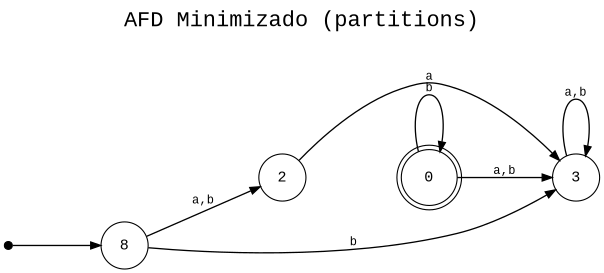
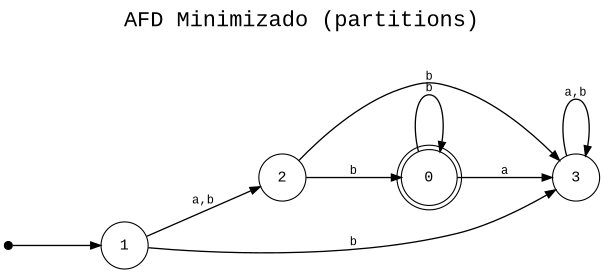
edge "2" -> "3": label "a" -> "b"
edge "0" -> "3": label "a,b" -> "a"
edge "2" -> "0": added, label "b"
node "8": label "8" -> "1"
